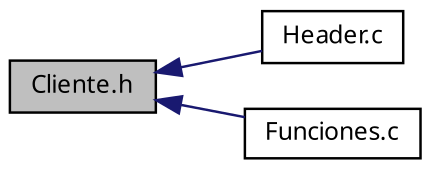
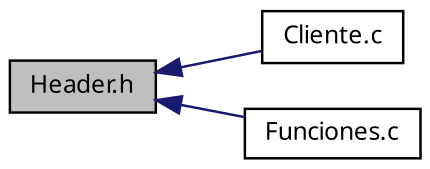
node "Header.c": label "Header.c" -> "Cliente.c"
node "Cliente.h": label "Cliente.h" -> "Header.h"
